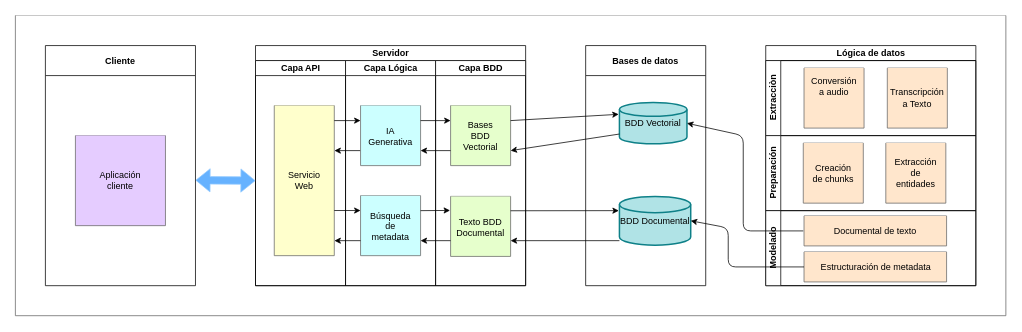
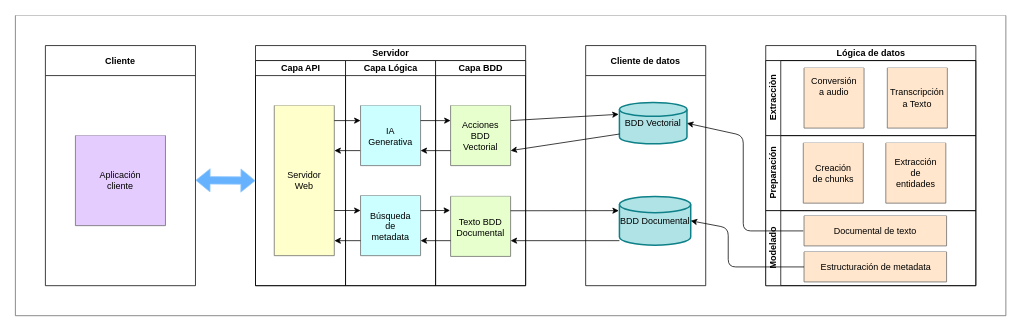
node "Bases de datos": label "Bases de datos" -> "Cliente de datos"
node "Bases BDD Vectorial": label "Bases BDD Vectorial" -> "Acciones BDD Vectorial"
node "Servicio Web": label "Servicio Web" -> "Servidor Web"
